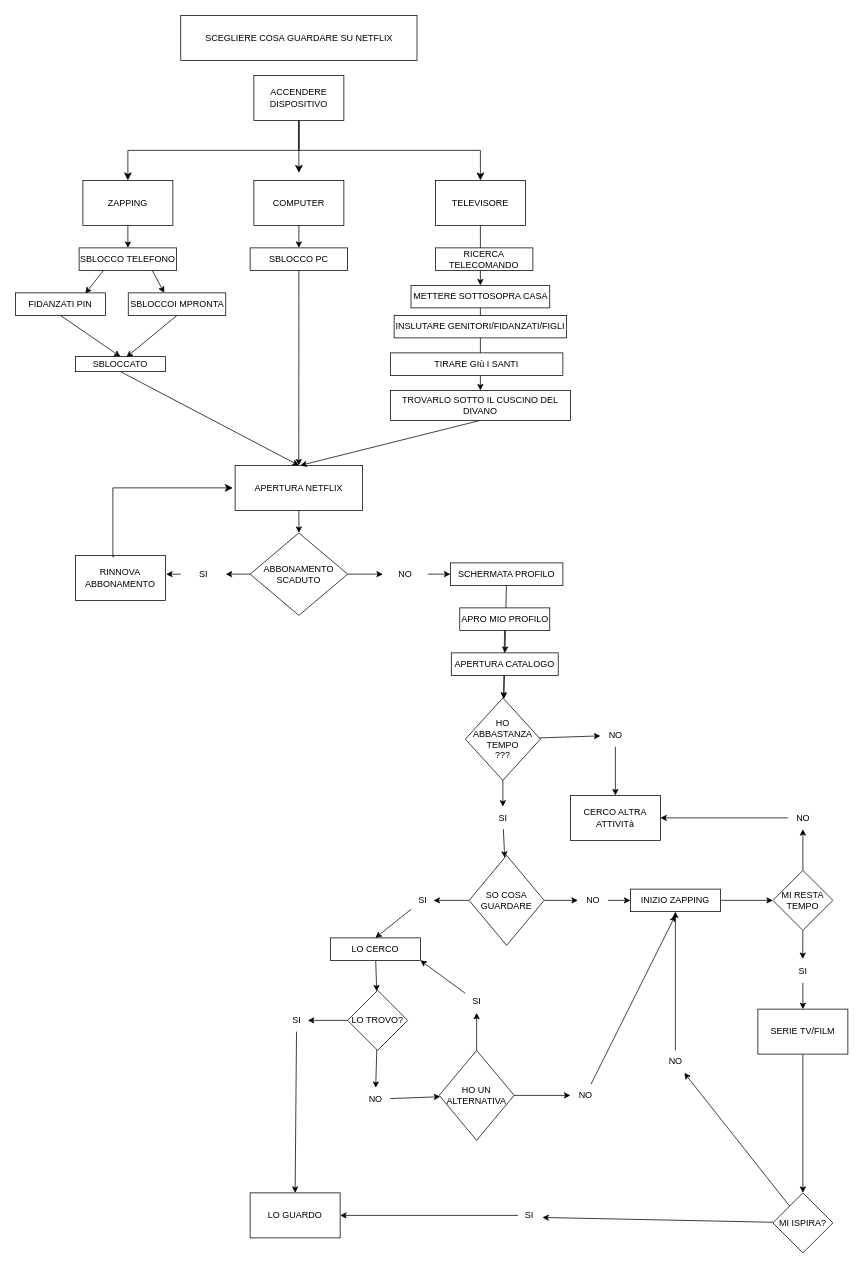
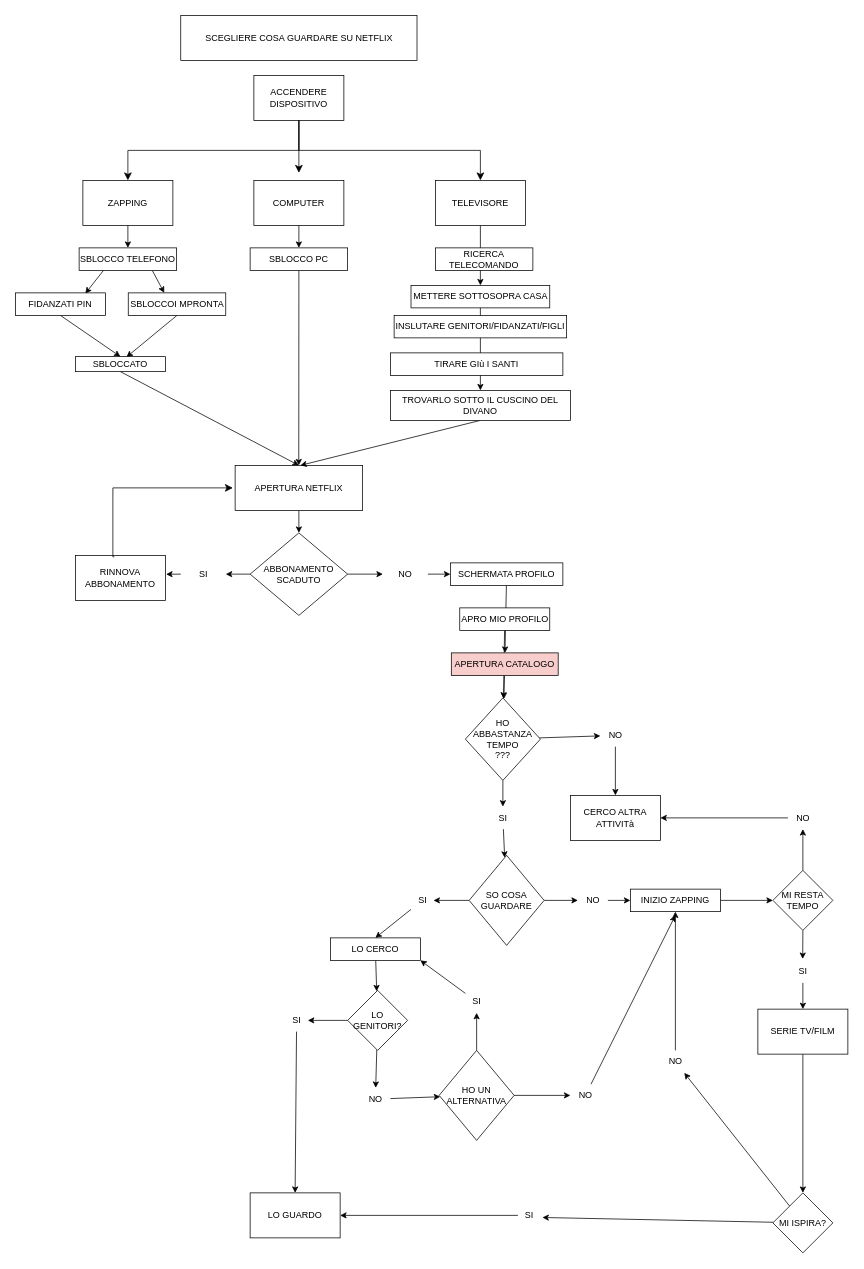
node "APERTURA CATALOGO": fillcolor #ffffff -> #f8cecc
node "LO TROVO?": label "LO TROVO?" -> "LO GENITORI?"
